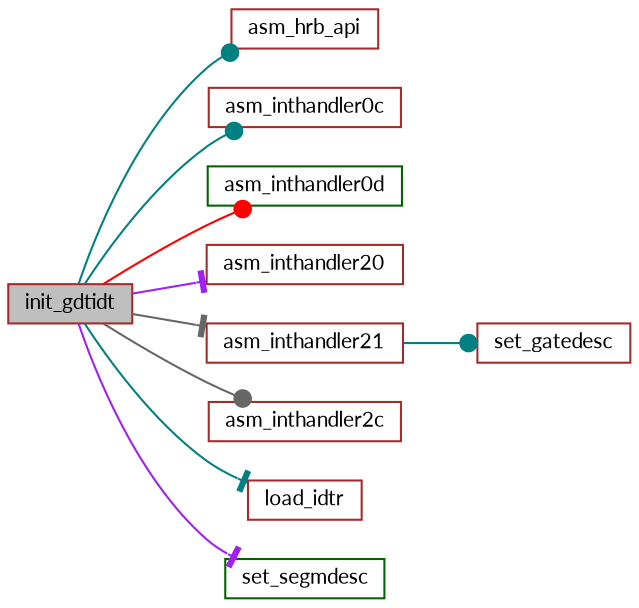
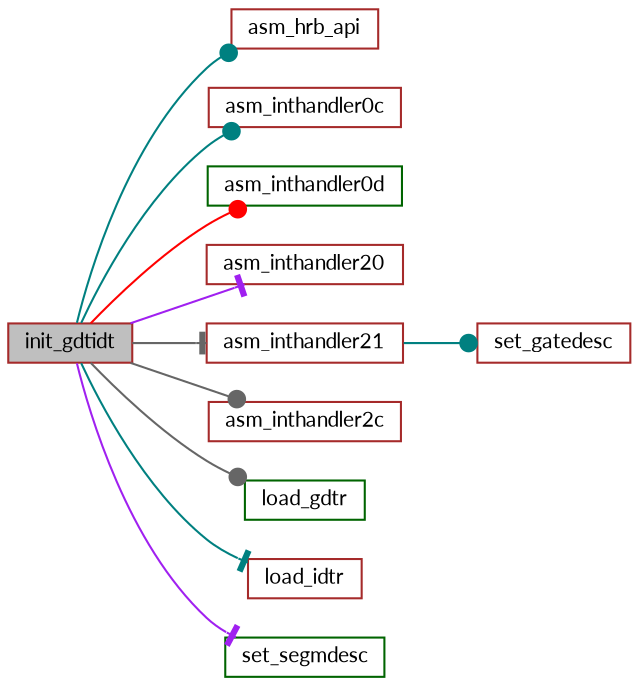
node "load_gdtr": added
